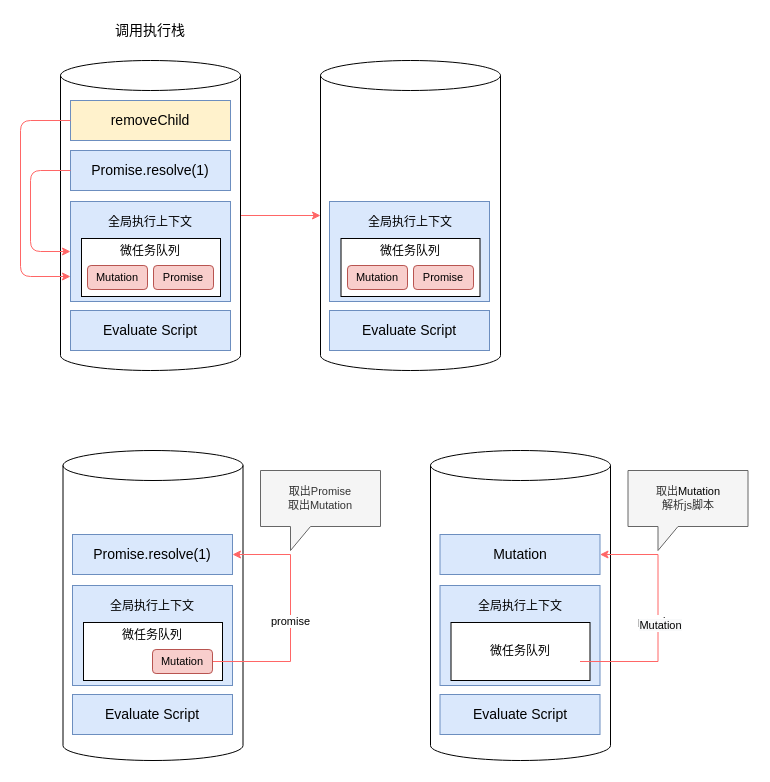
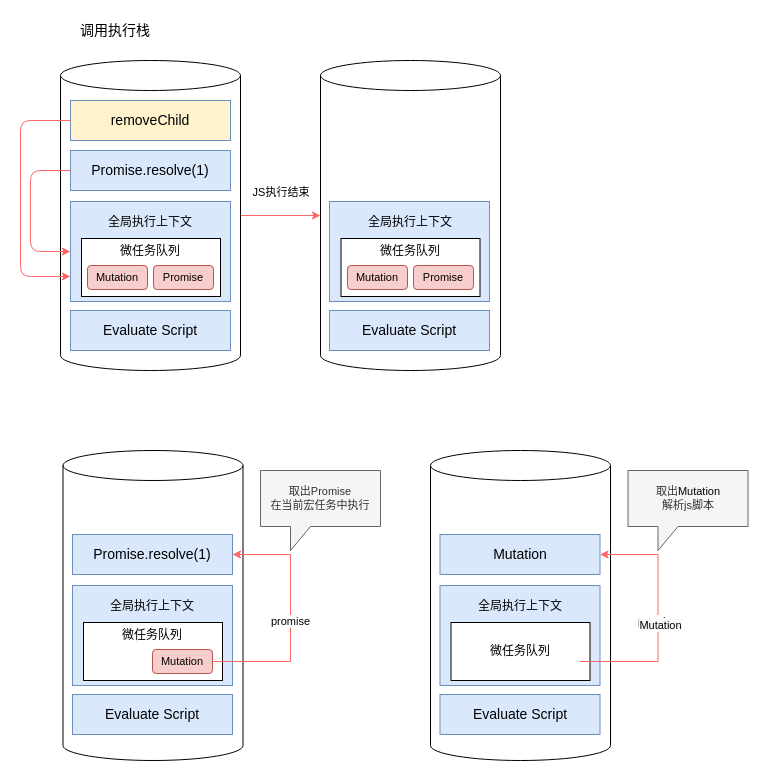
node "调用执行栈": moved (151, 31) -> (116, 31)
node "JS执行结束": added
node "取出Promise 取出Mutation": label "取出Promise 取出Mutation" -> "取出Promise 在当前宏任务中执行"
